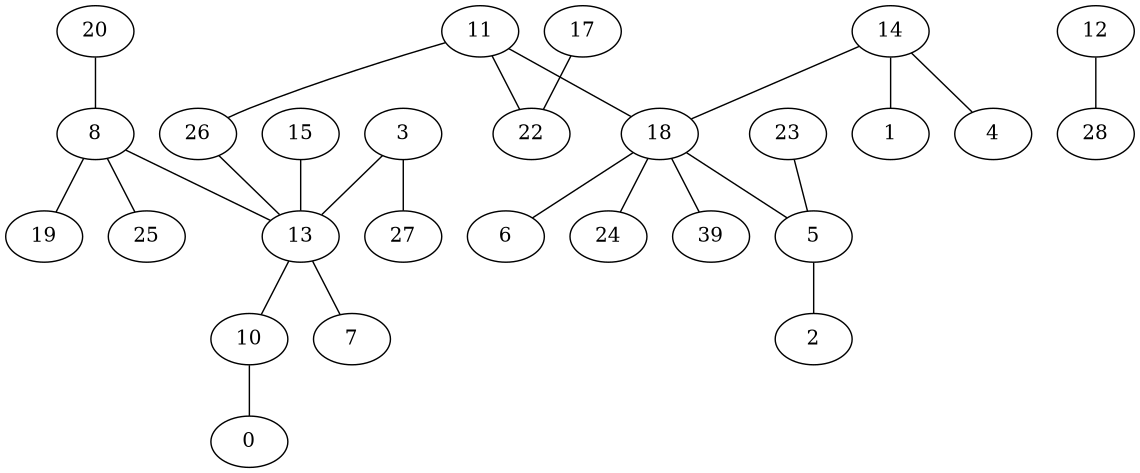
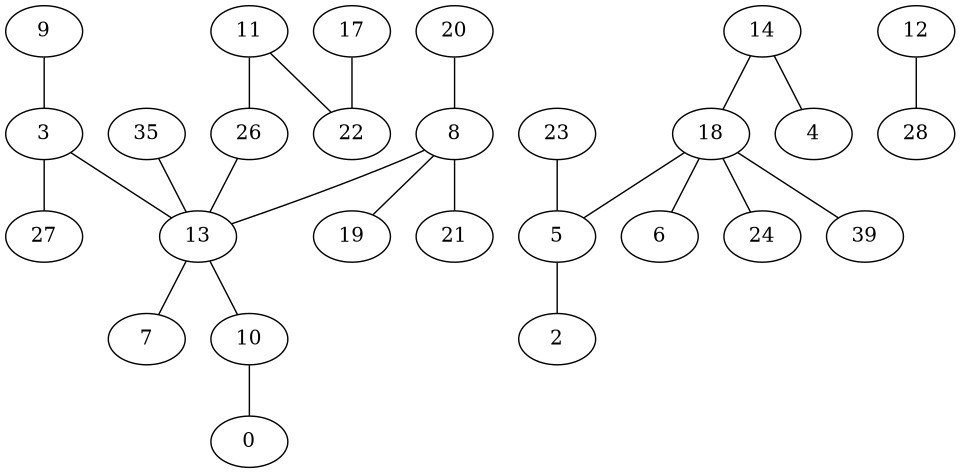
node "9": added
edge "11" -- "18": removed
node "15": label "15" -> "35"
node "1": removed
node "25": label "25" -> "21"
